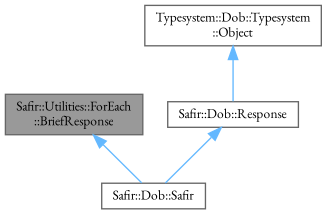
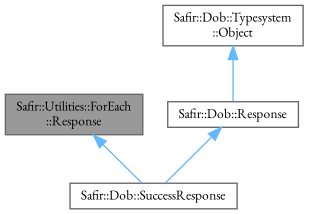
node "Typesystem::Dob::Typesystem ::Object": label "Typesystem::Dob::Typesystem ::Object" -> "Safir::Dob::Typesystem ::Object"
node "Safir::Utilities::ForEach ::BriefResponse": label "Safir::Utilities::ForEach ::BriefResponse" -> "Safir::Utilities::ForEach ::Response"
node "Safir::Dob::Safir": label "Safir::Dob::Safir" -> "Safir::Dob::SuccessResponse"
